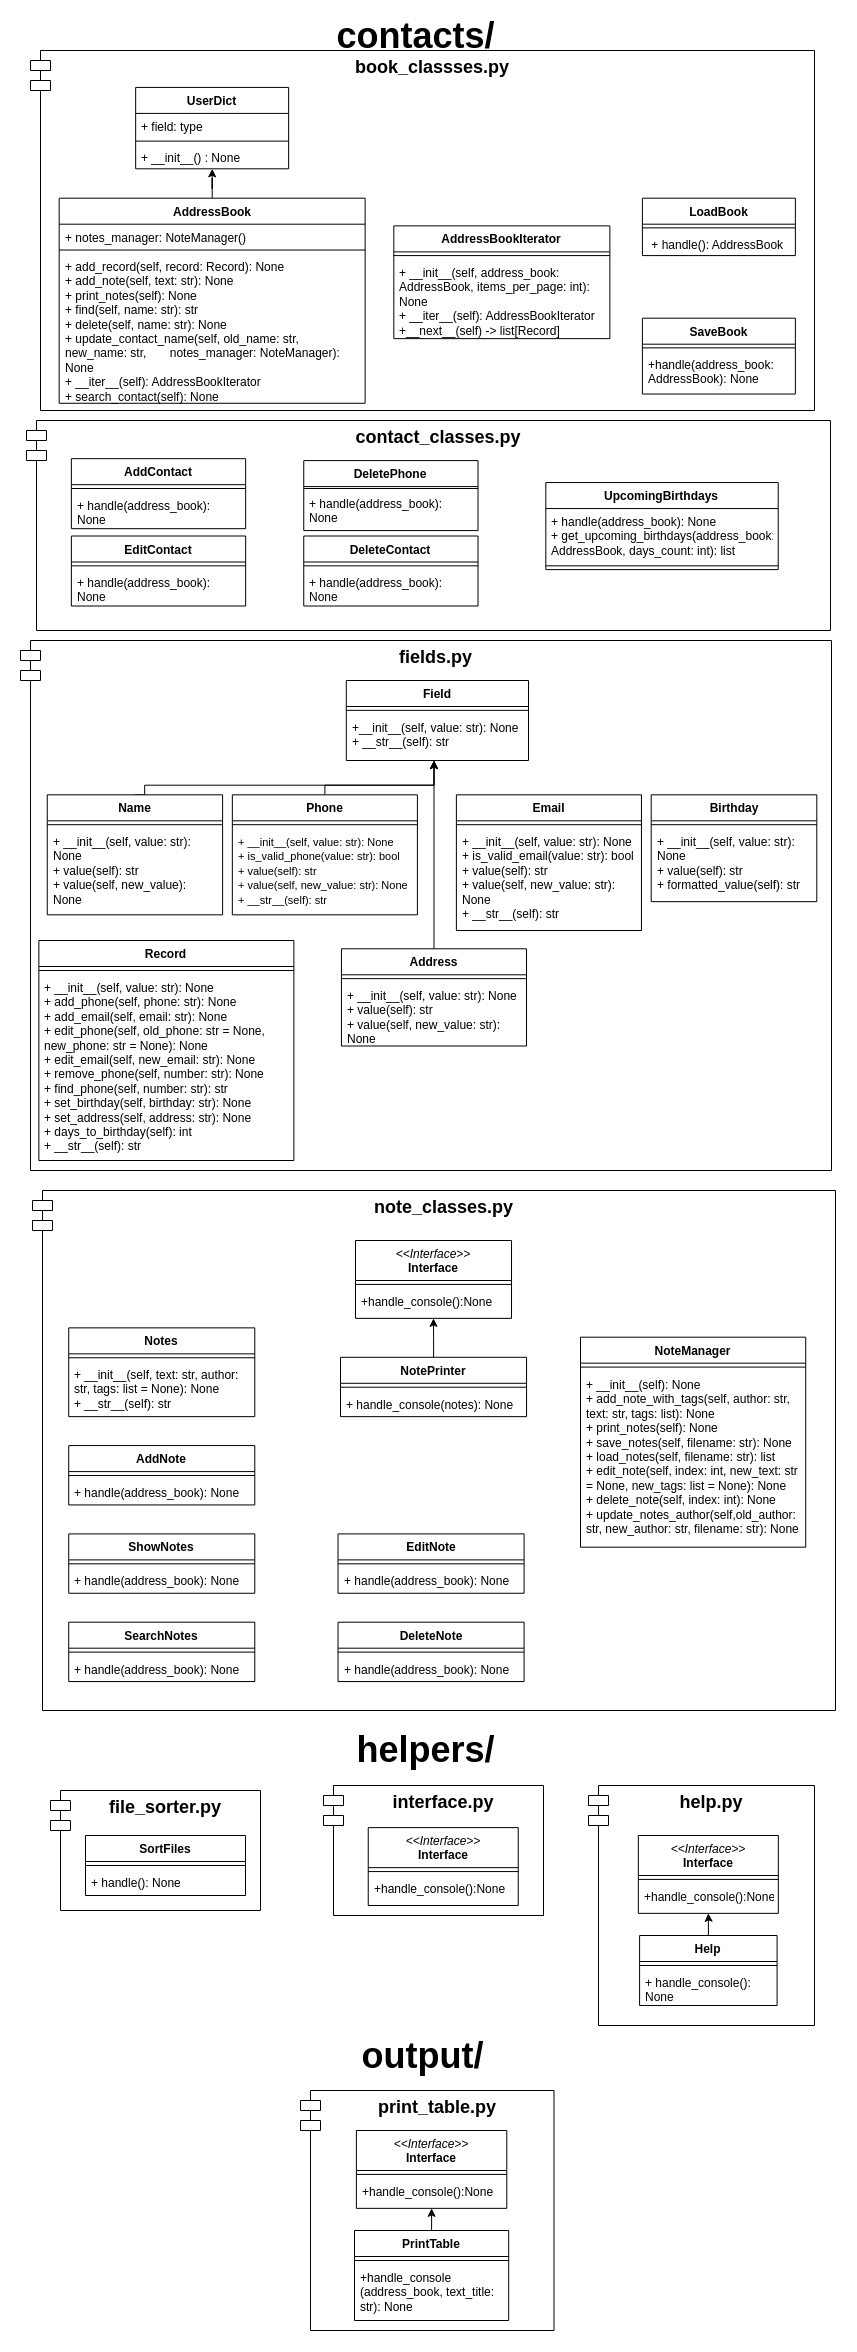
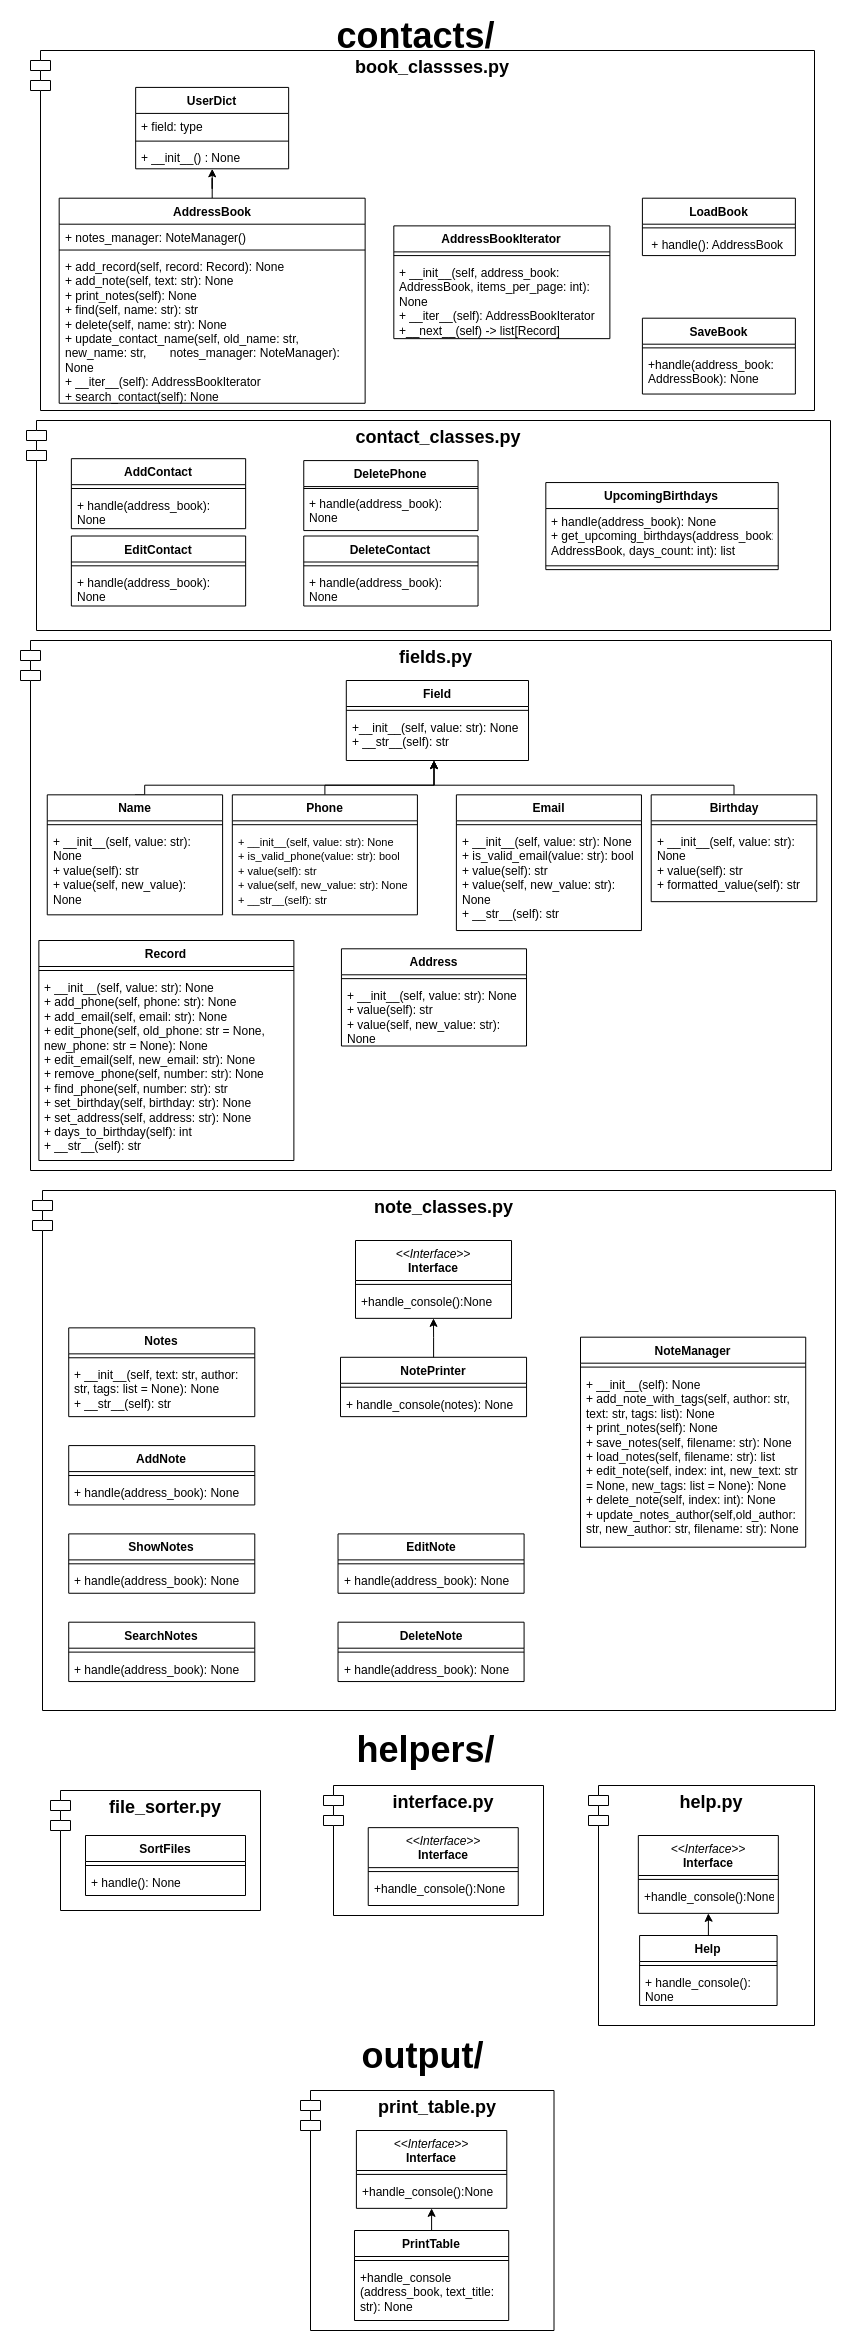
edge "Birthday" -> "Field": added
edge "Address" -> "Field": removed
